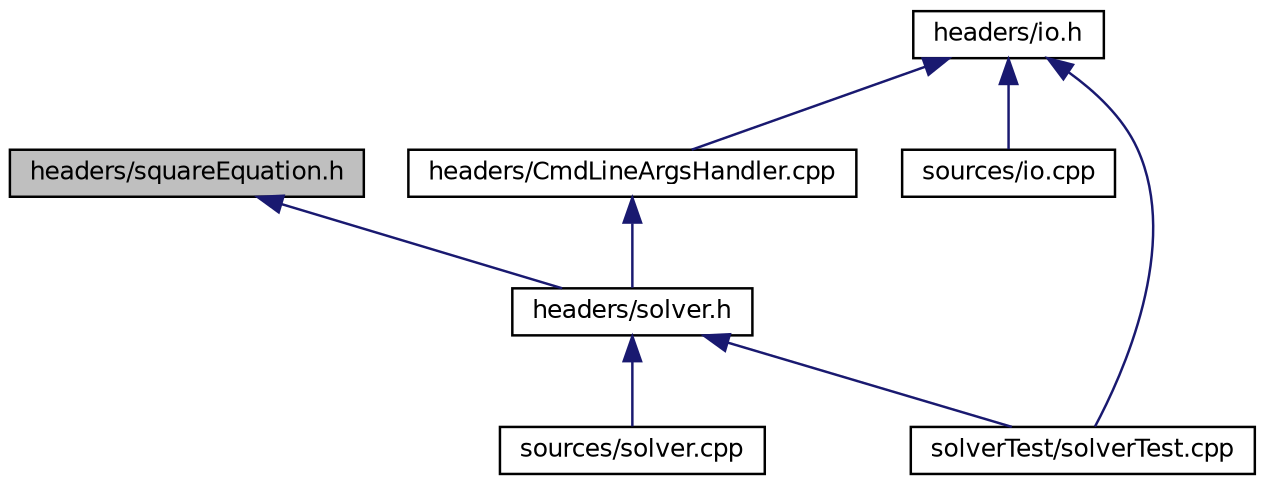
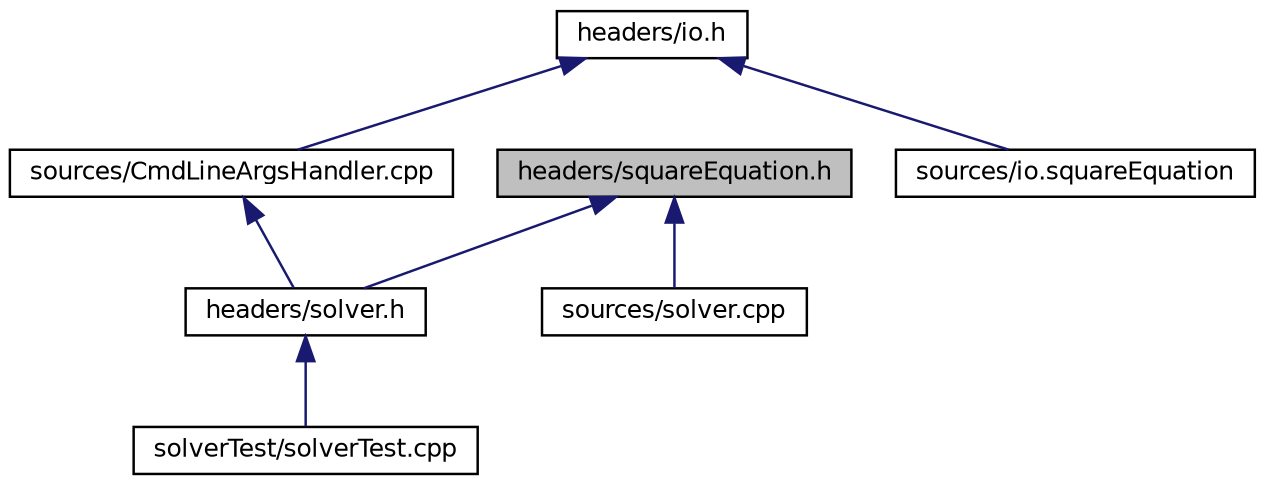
node "headers/CmdLineArgsHandler.cpp": label "headers/CmdLineArgsHandler.cpp" -> "sources/CmdLineArgsHandler.cpp"
node "sources/io.cpp": label "sources/io.cpp" -> "sources/io.squareEquation"
edge "solverTest/solverTest.cpp" -> "headers/io.h": removed
edge "sources/solver.cpp" -> "headers/solver.h": now "sources/solver.cpp" -> "headers/squareEquation.h"
